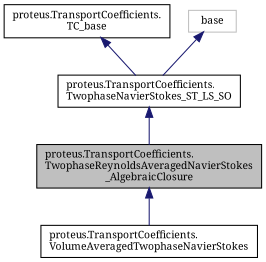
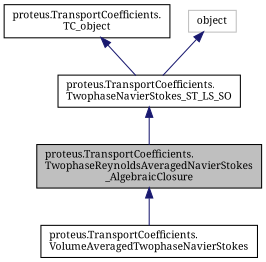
node "proteus.TransportCoefficients. TC_base": label "proteus.TransportCoefficients. TC_base" -> "proteus.TransportCoefficients. TC_object"
node "base": label "base" -> "object"
